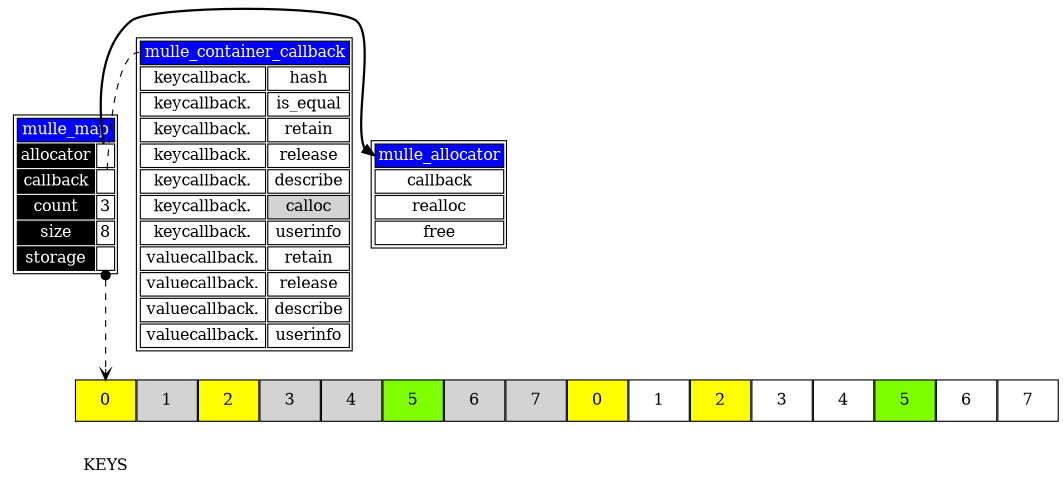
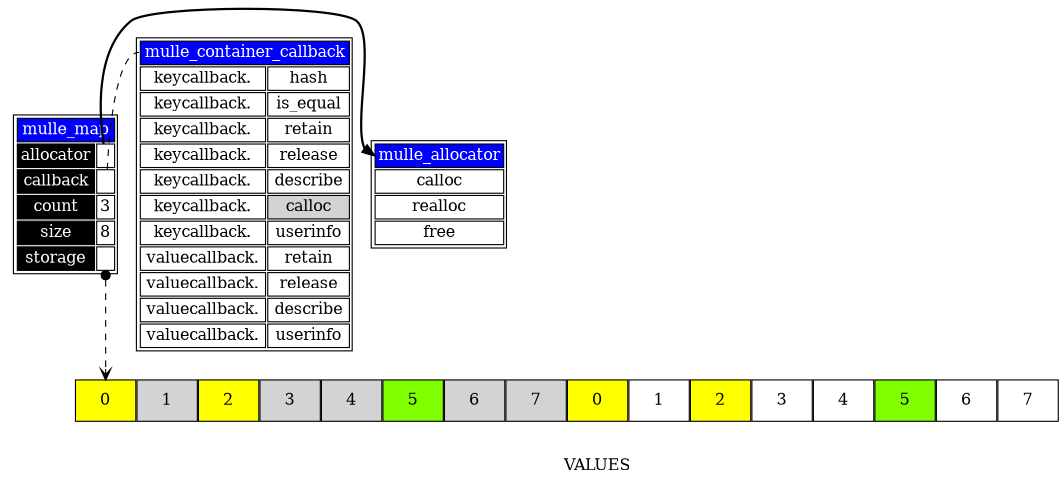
node "mulle_allocator": text "callback" -> "calloc"
node "KEYS": removed
node "VALUES": added
